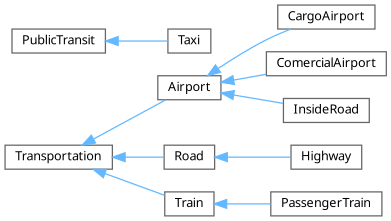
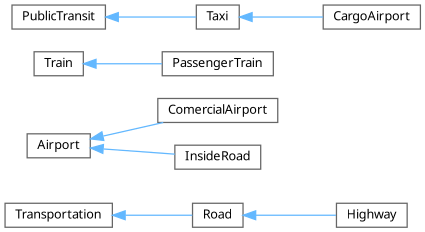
edge "CargoAirport" -> "Airport": now "CargoAirport" -> "Taxi"
edge "Airport" -> "Transportation": removed
edge "Train" -> "Transportation": removed
